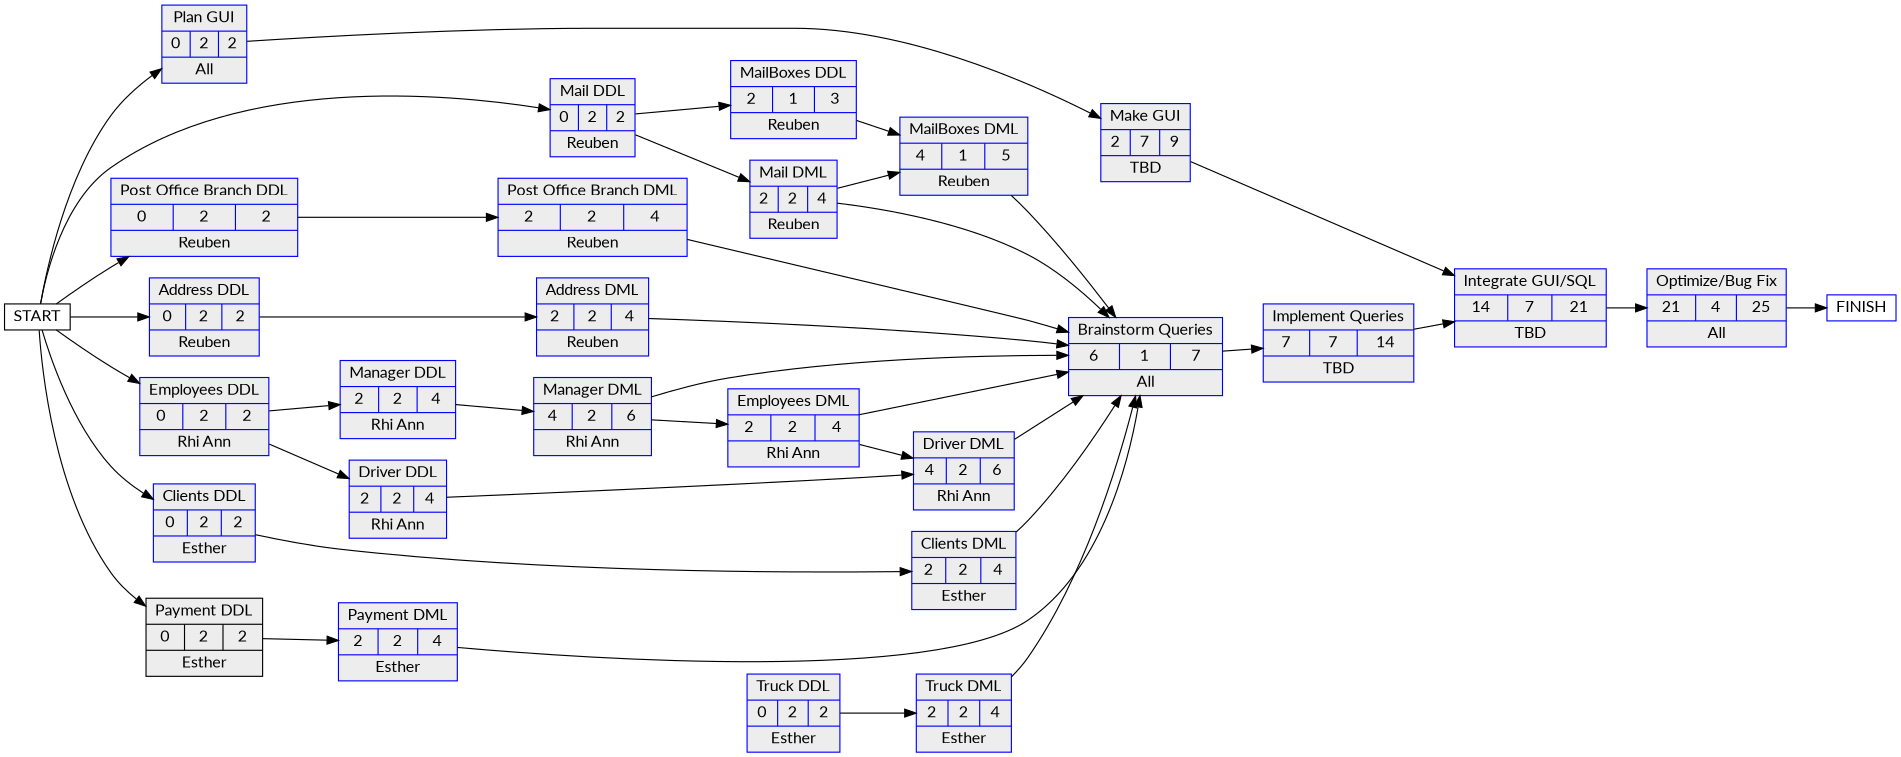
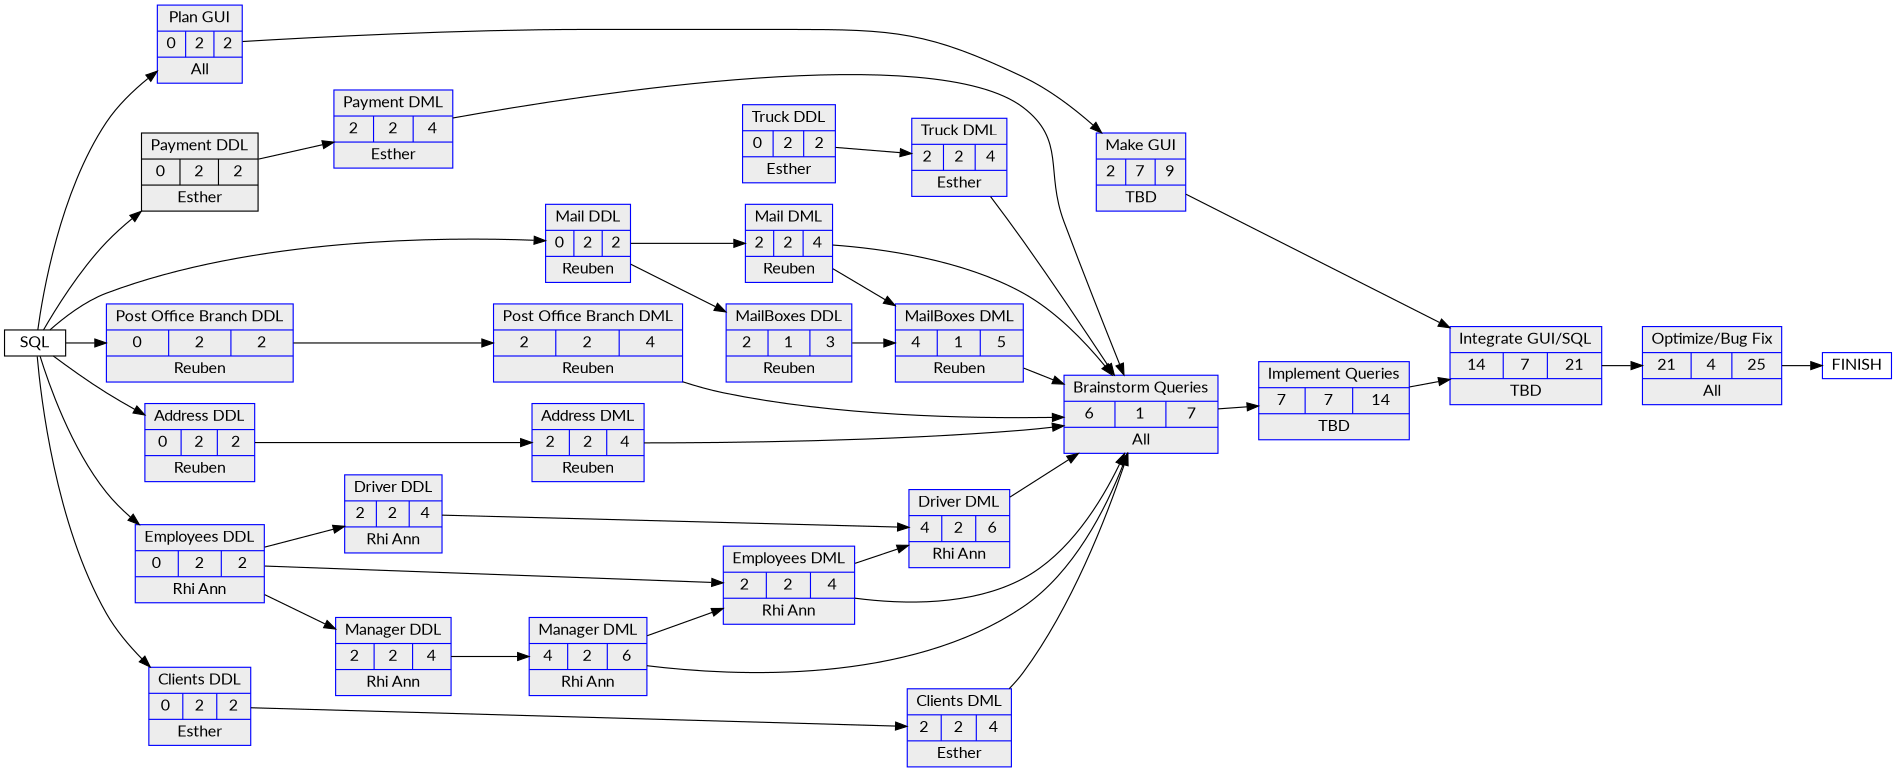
node "START": label "START" -> "SQL"
edge "Employees DDL" -> "Employees DML": added
